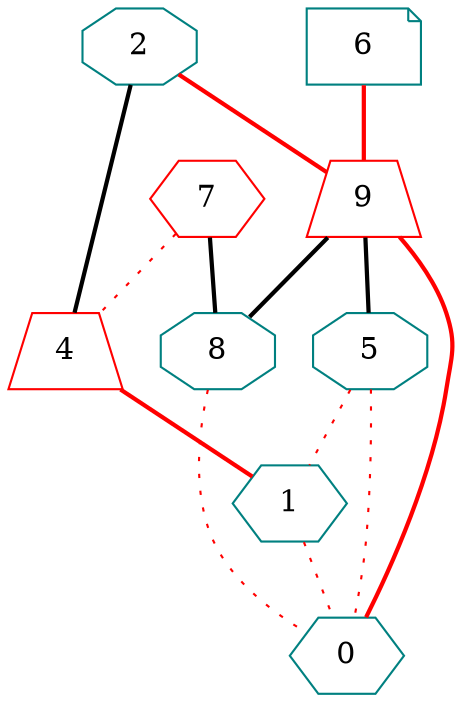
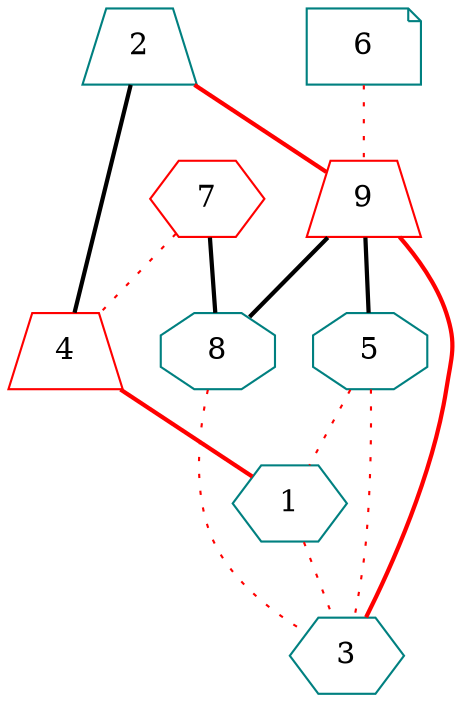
node "2": shape octagon -> trapezium
edge "6" -- "9": style bold -> dotted
node "0": label "0" -> "3"
